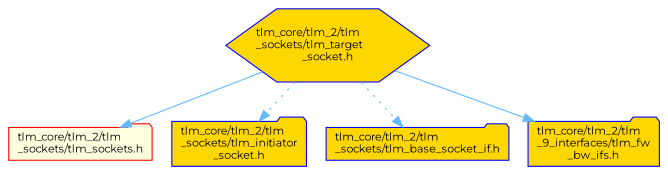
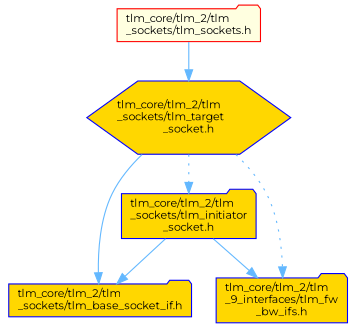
edge "tlm_core/tlm_2/tlm _sockets/tlm_target _socket.h" -> "tlm_core/tlm_2/tlm _9_interfaces/tlm_fw _bw_ifs.h": style solid -> dotted
edge "tlm_core/tlm_2/tlm _sockets/tlm_target _socket.h" -> "tlm_core/tlm_2/tlm _sockets/tlm_sockets.h": reversed
edge "tlm_core/tlm_2/tlm _sockets/tlm_target _socket.h" -> "tlm_core/tlm_2/tlm _sockets/tlm_base_socket_if.h": style dotted -> solid
edge "tlm_core/tlm_2/tlm _sockets/tlm_initiator _socket.h" -> "tlm_core/tlm_2/tlm _9_interfaces/tlm_fw _bw_ifs.h": added
edge "tlm_core/tlm_2/tlm _sockets/tlm_initiator _socket.h" -> "tlm_core/tlm_2/tlm _sockets/tlm_base_socket_if.h": added
